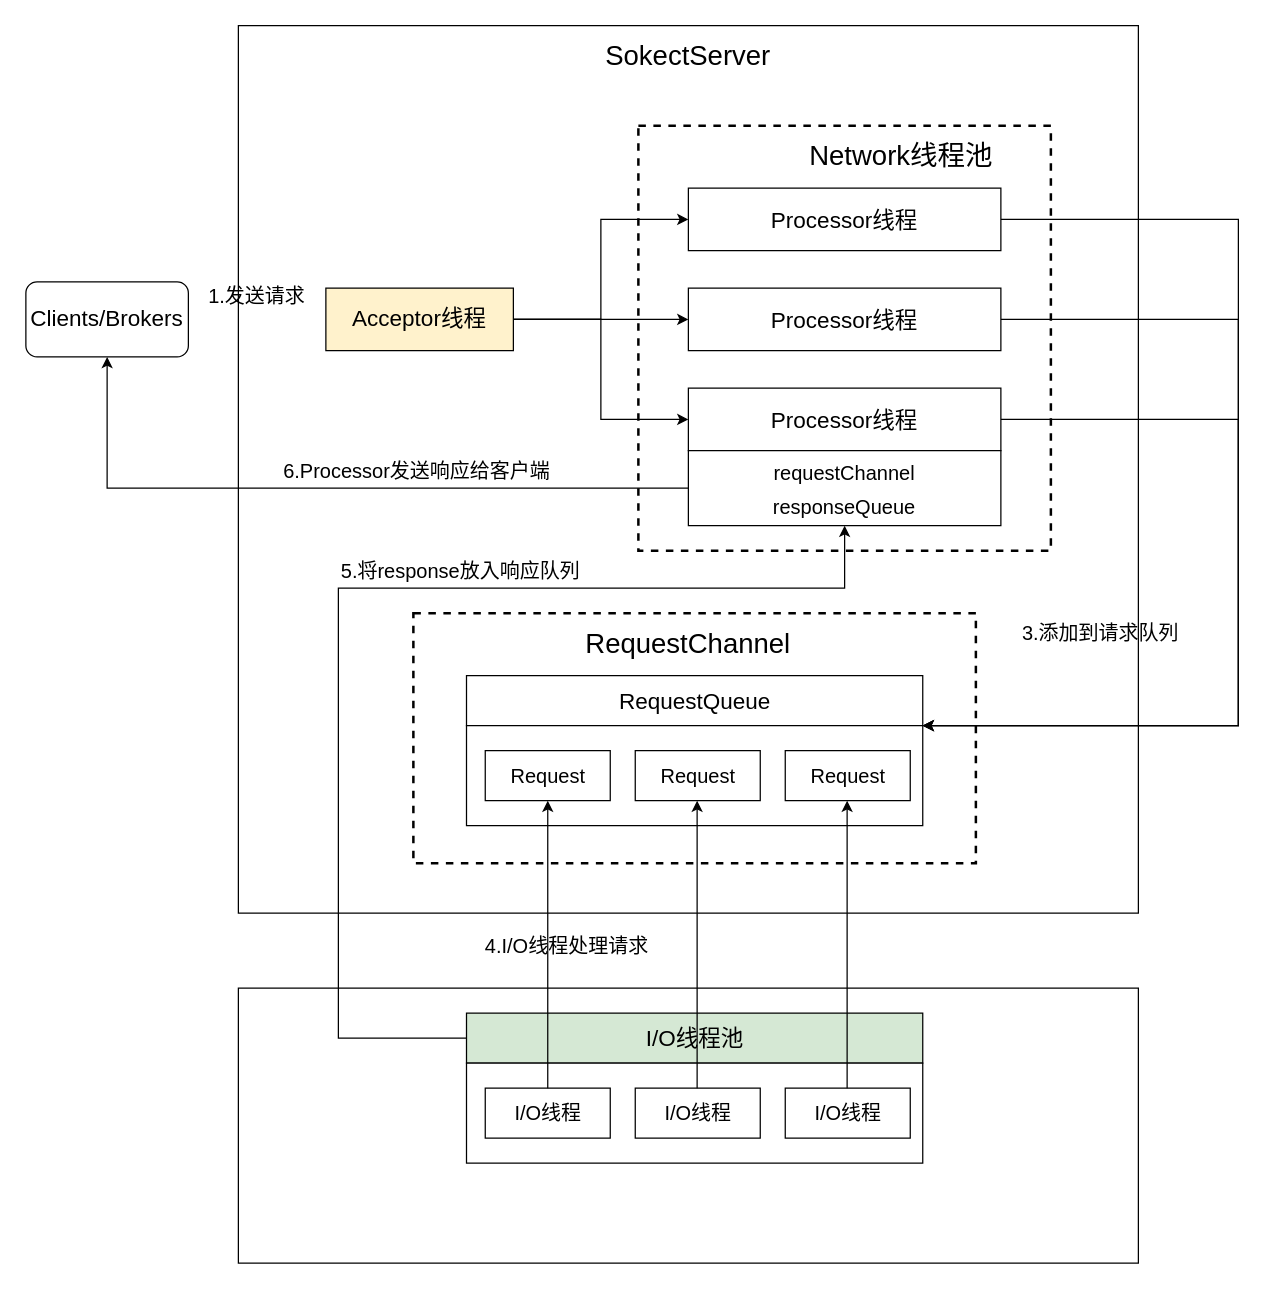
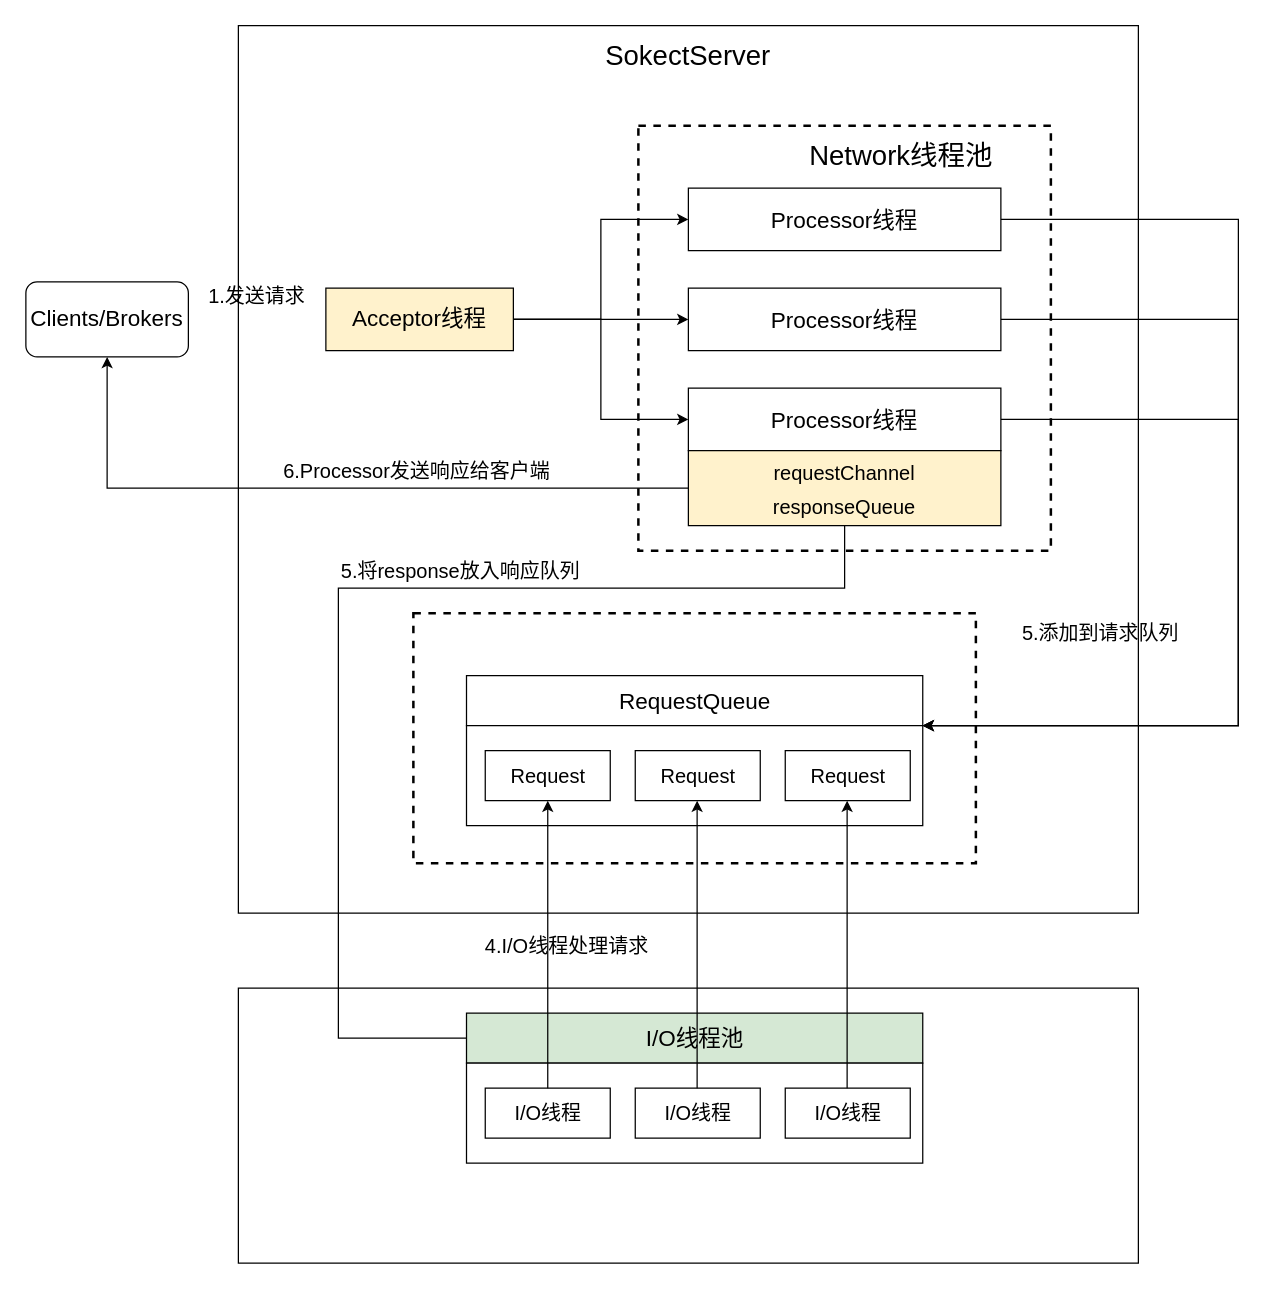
node "requestChannel responseQueue": fillcolor #ffffff -> #fff2cc
edge "I/O线程池" -> "requestChannel responseQueue": arrowhead classic -> none
node "3.添加到请求队列": label "3.添加到请求队列" -> "5.添加到请求队列"
node "RequestChannel": removed
